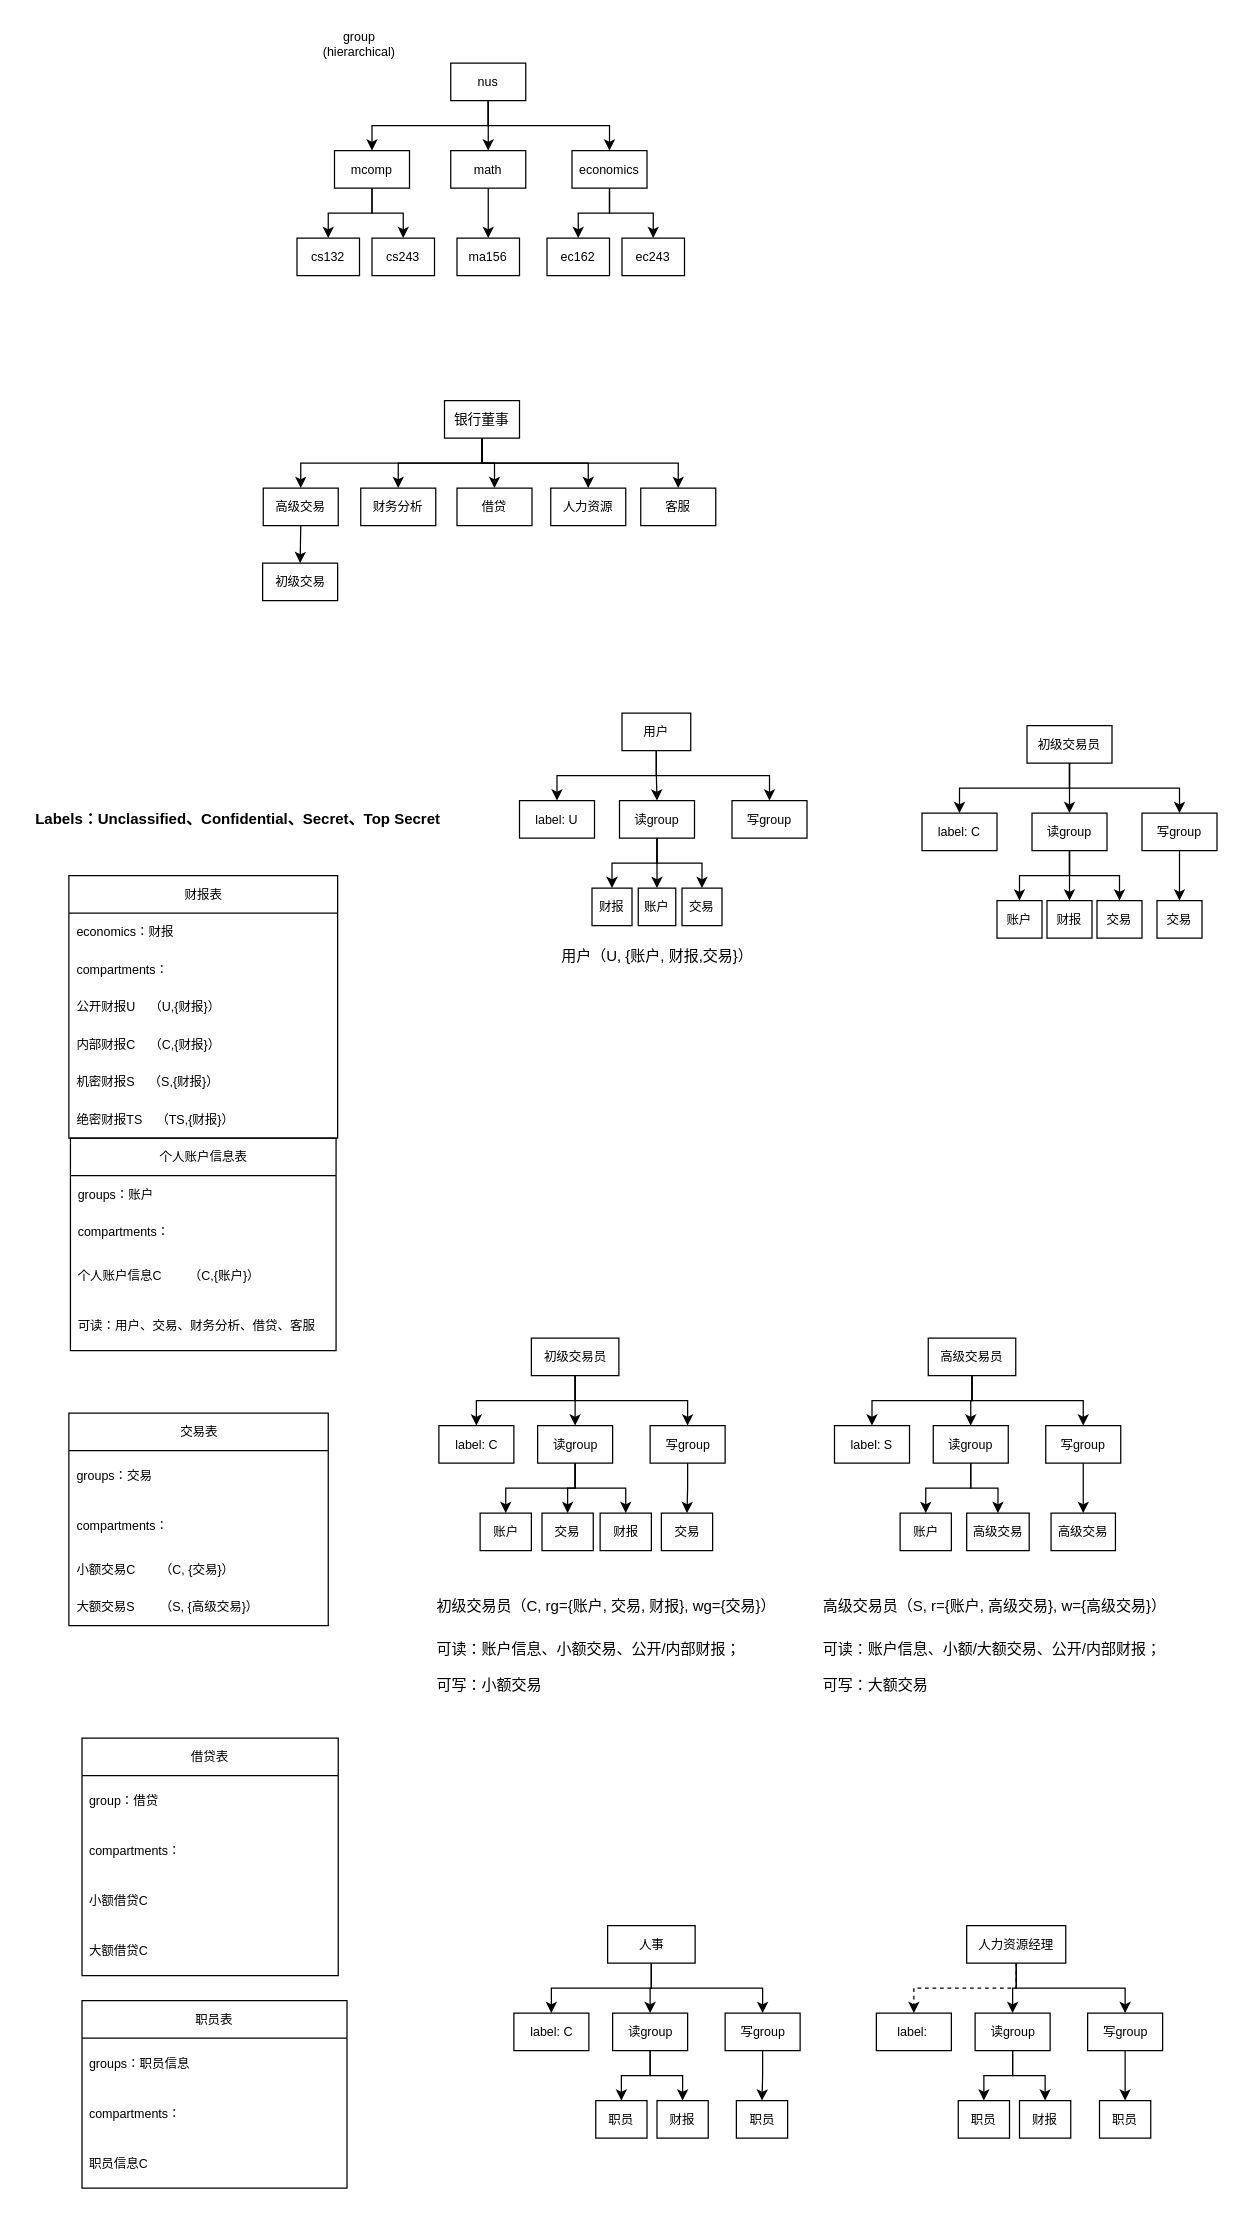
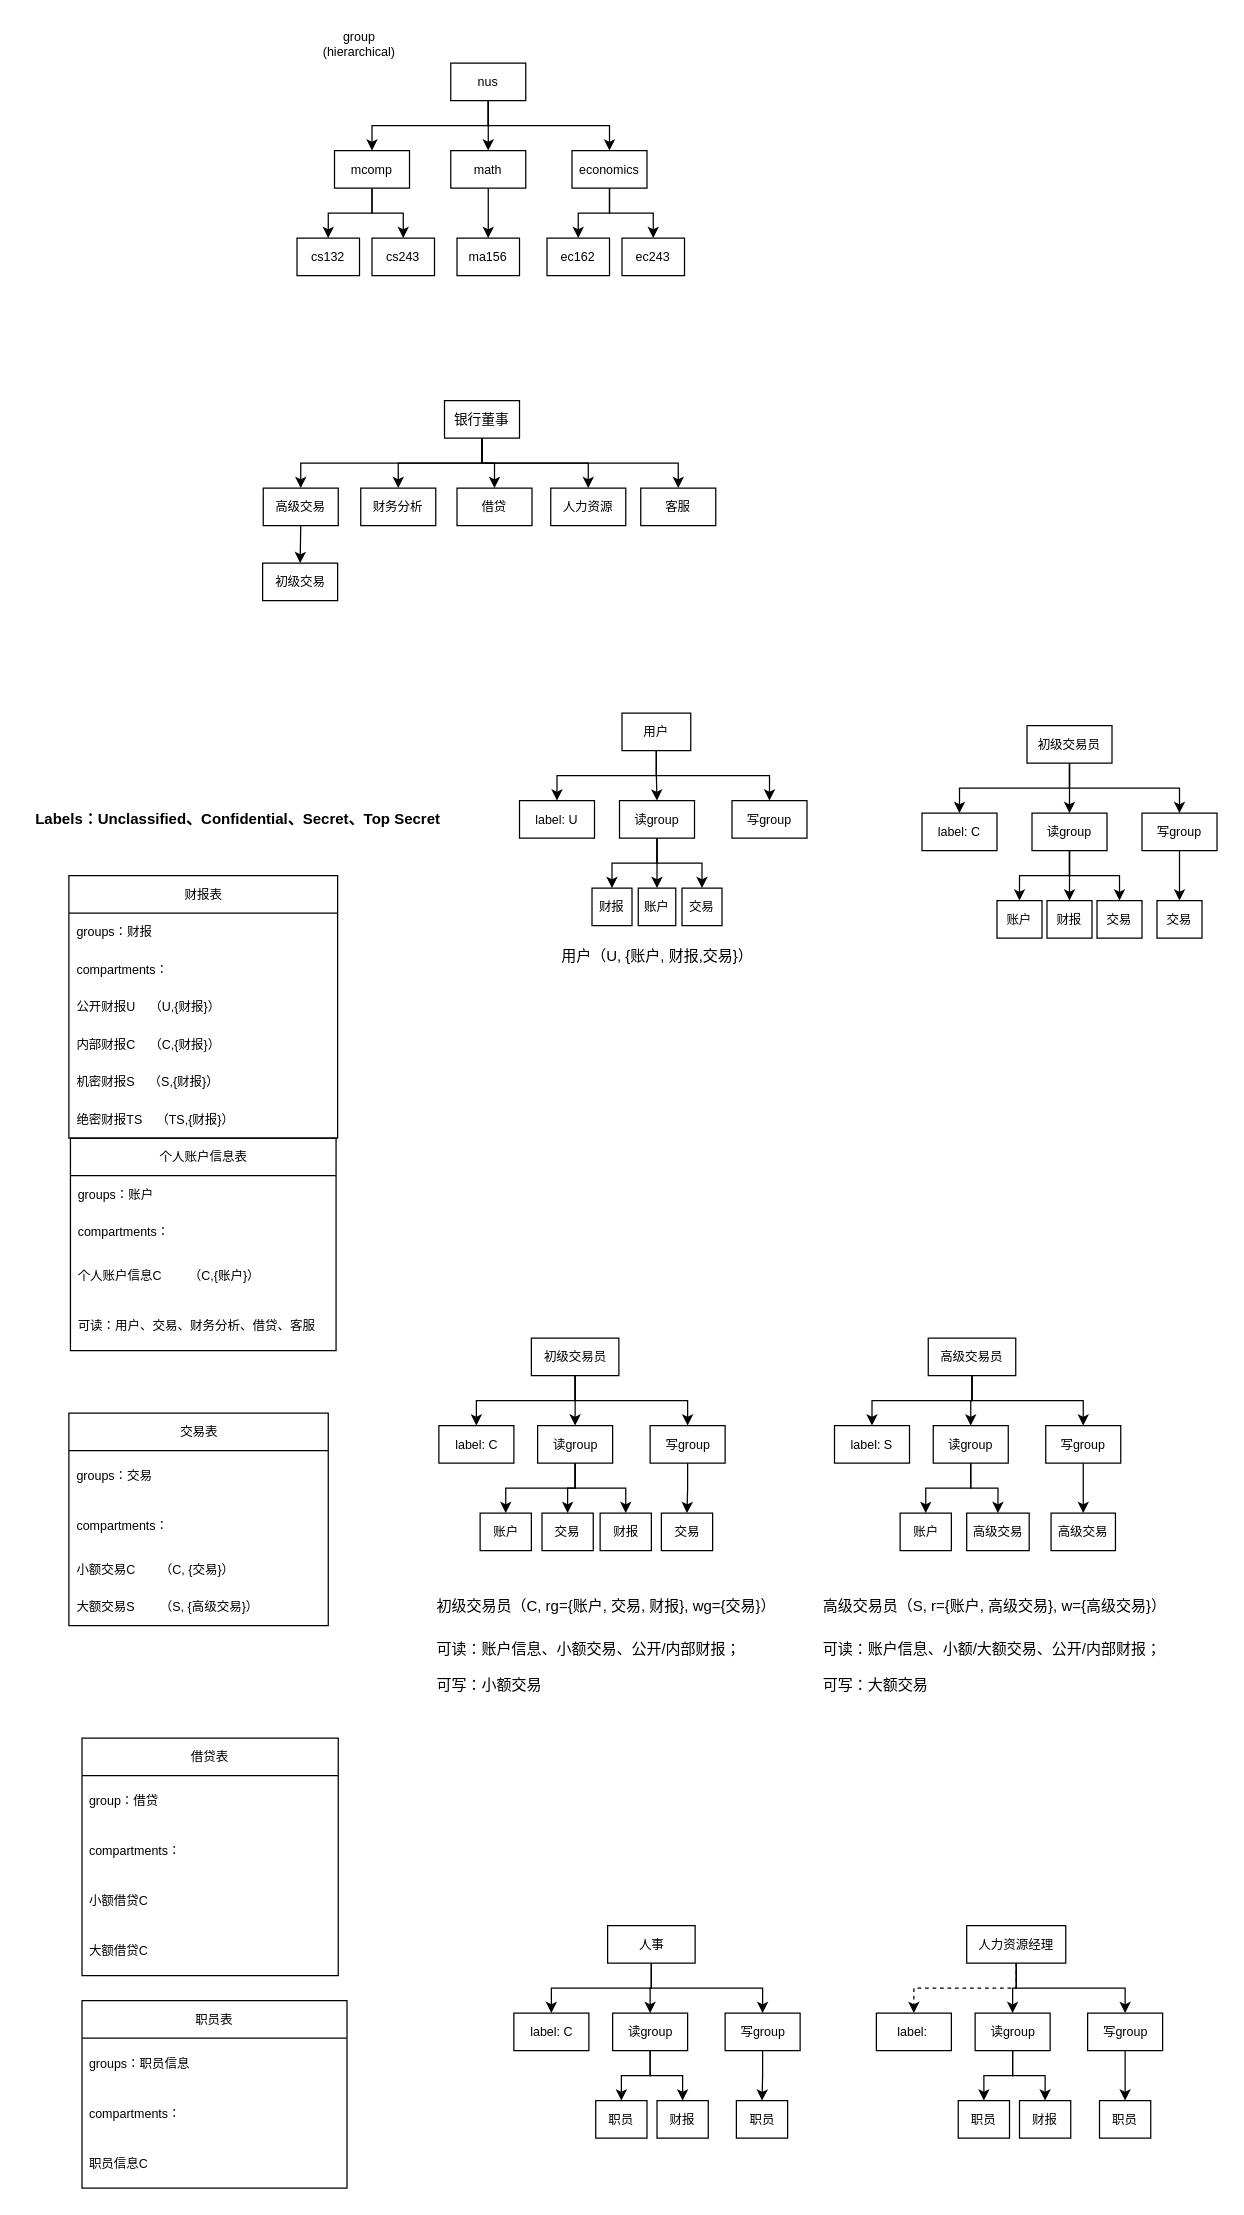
node "economics：财报": label "economics：财报" -> "groups：财报"
